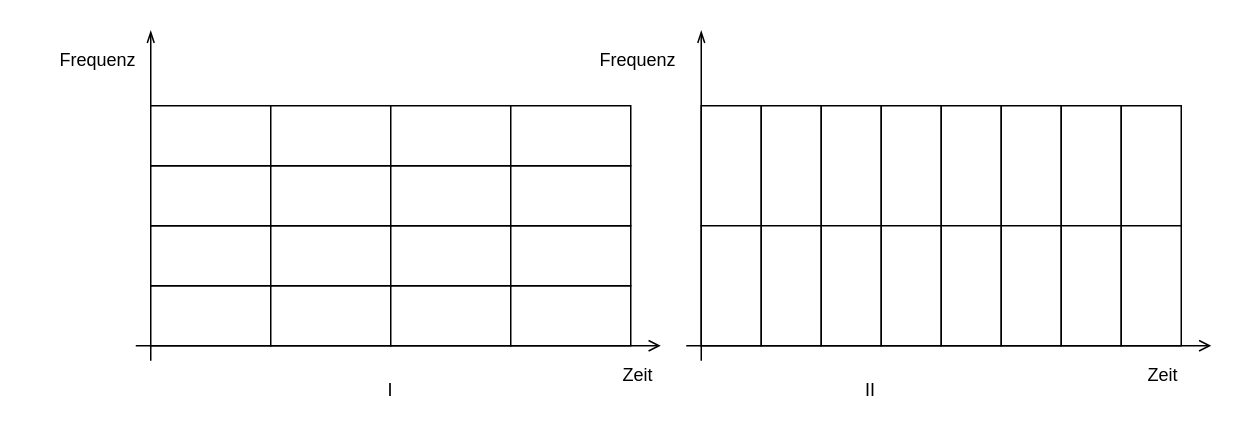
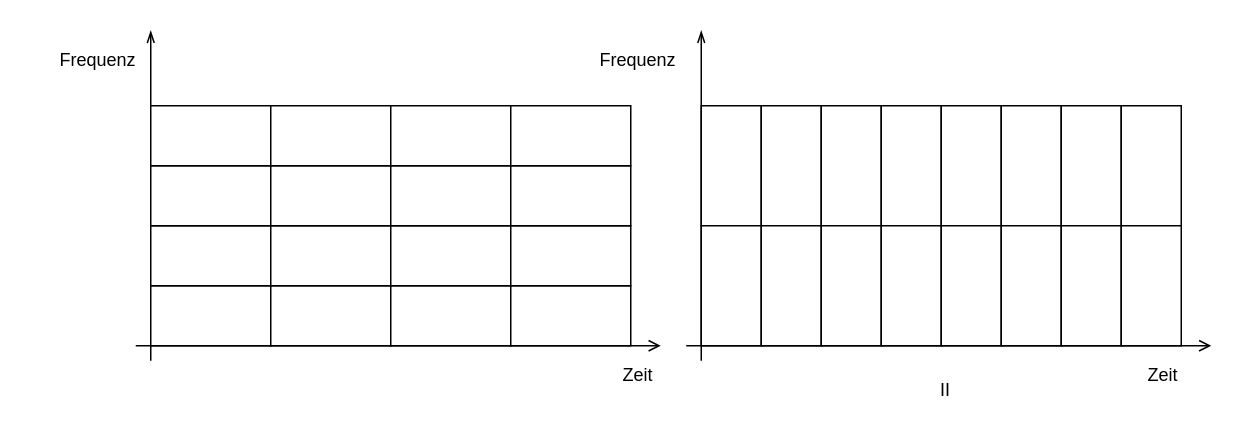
node "I": removed
node "II": moved (871, 391) -> (946, 391)
